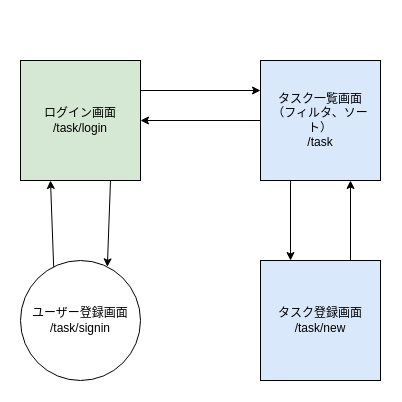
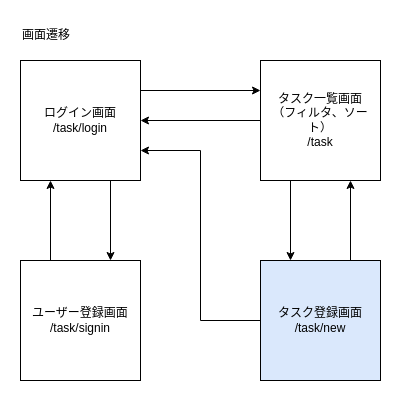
node "画面遷移": added
node "ログイン画面 /task/login": fillcolor #d5e8d4 -> #ffffff
node "タスク一覧画面 （フィルタ、ソート） /task": fillcolor #dae8fc -> #ffffff
edge "タスク登録画面 /task/new" -> "ログイン画面 /task/login": added
node "ユーザー登録画面 /task/signin": shape ellipse -> rectangle
